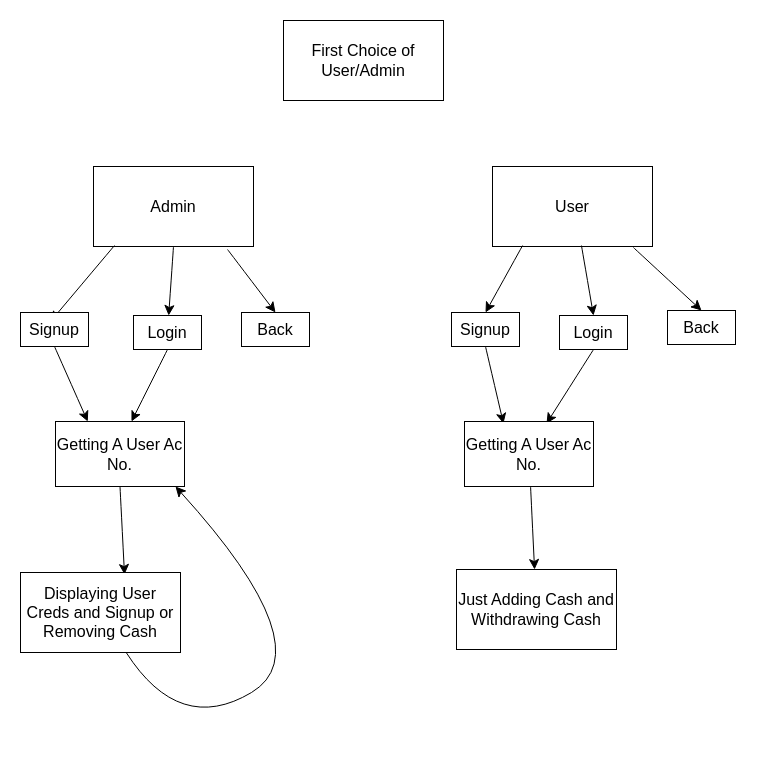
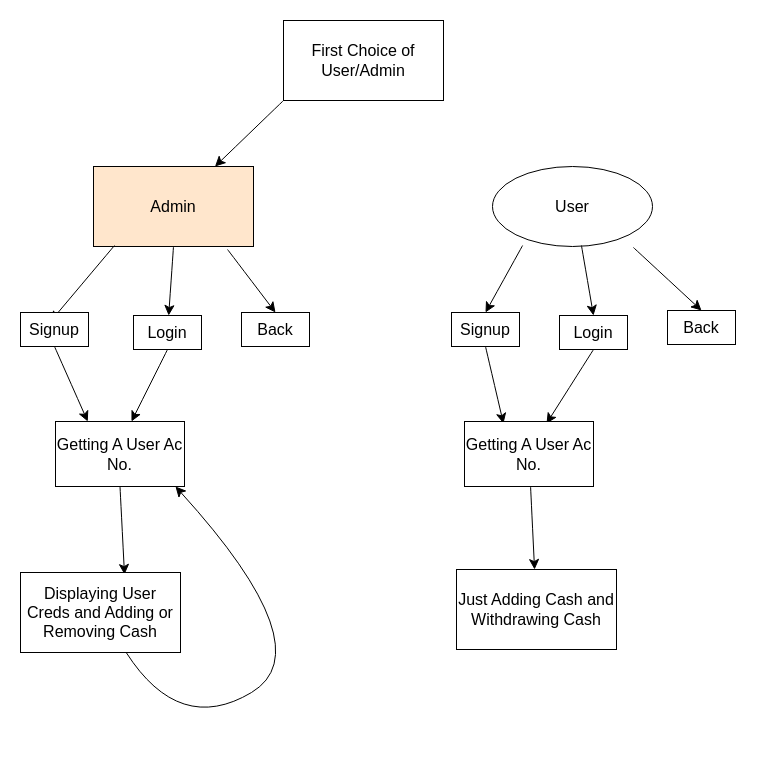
edge "First Choice of User/Admin" -> "Admin": added
node "Admin": fillcolor #ffffff -> #ffe6cc
node "User": shape rectangle -> ellipse
node "Displaying User Creds and Signup or Removing Cash": label "Displaying User Creds and Signup or Removing Cash" -> "Displaying User Creds and Adding or Removing Cash"
